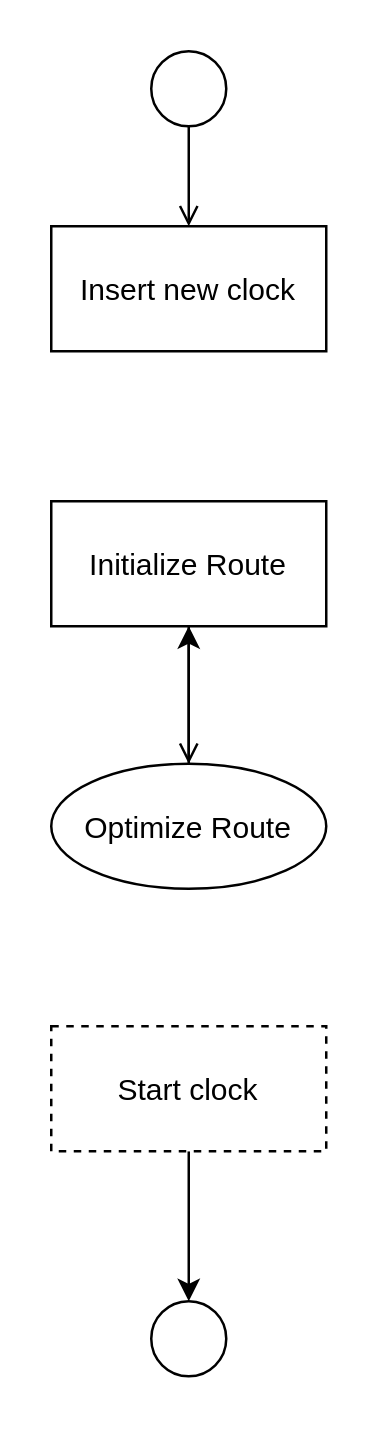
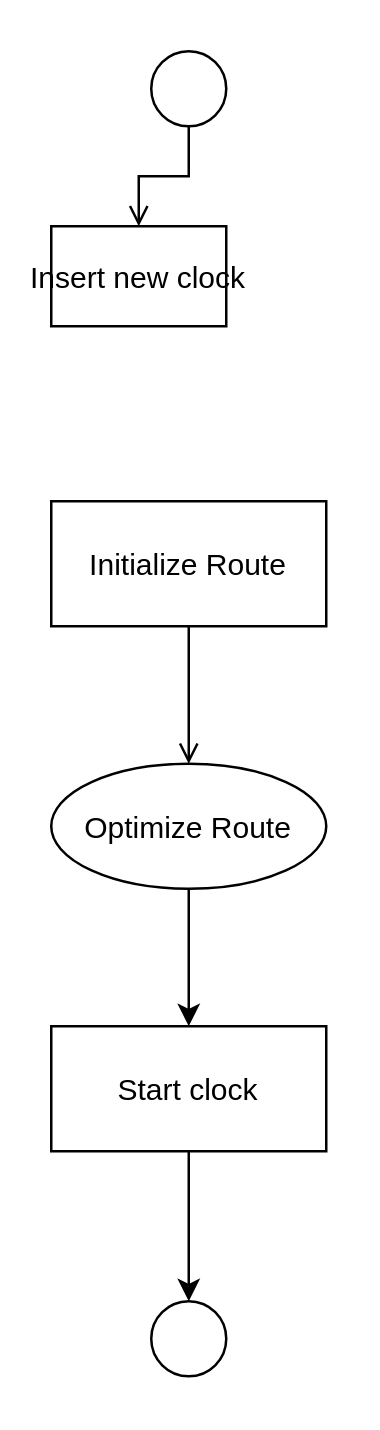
node "Insert new clock": size 275x125 -> 175x100
edge "Optimize Route" -> "Initialize Route": now "Optimize Route" -> "Start clock"
node "Start clock": style dashed -> solid
